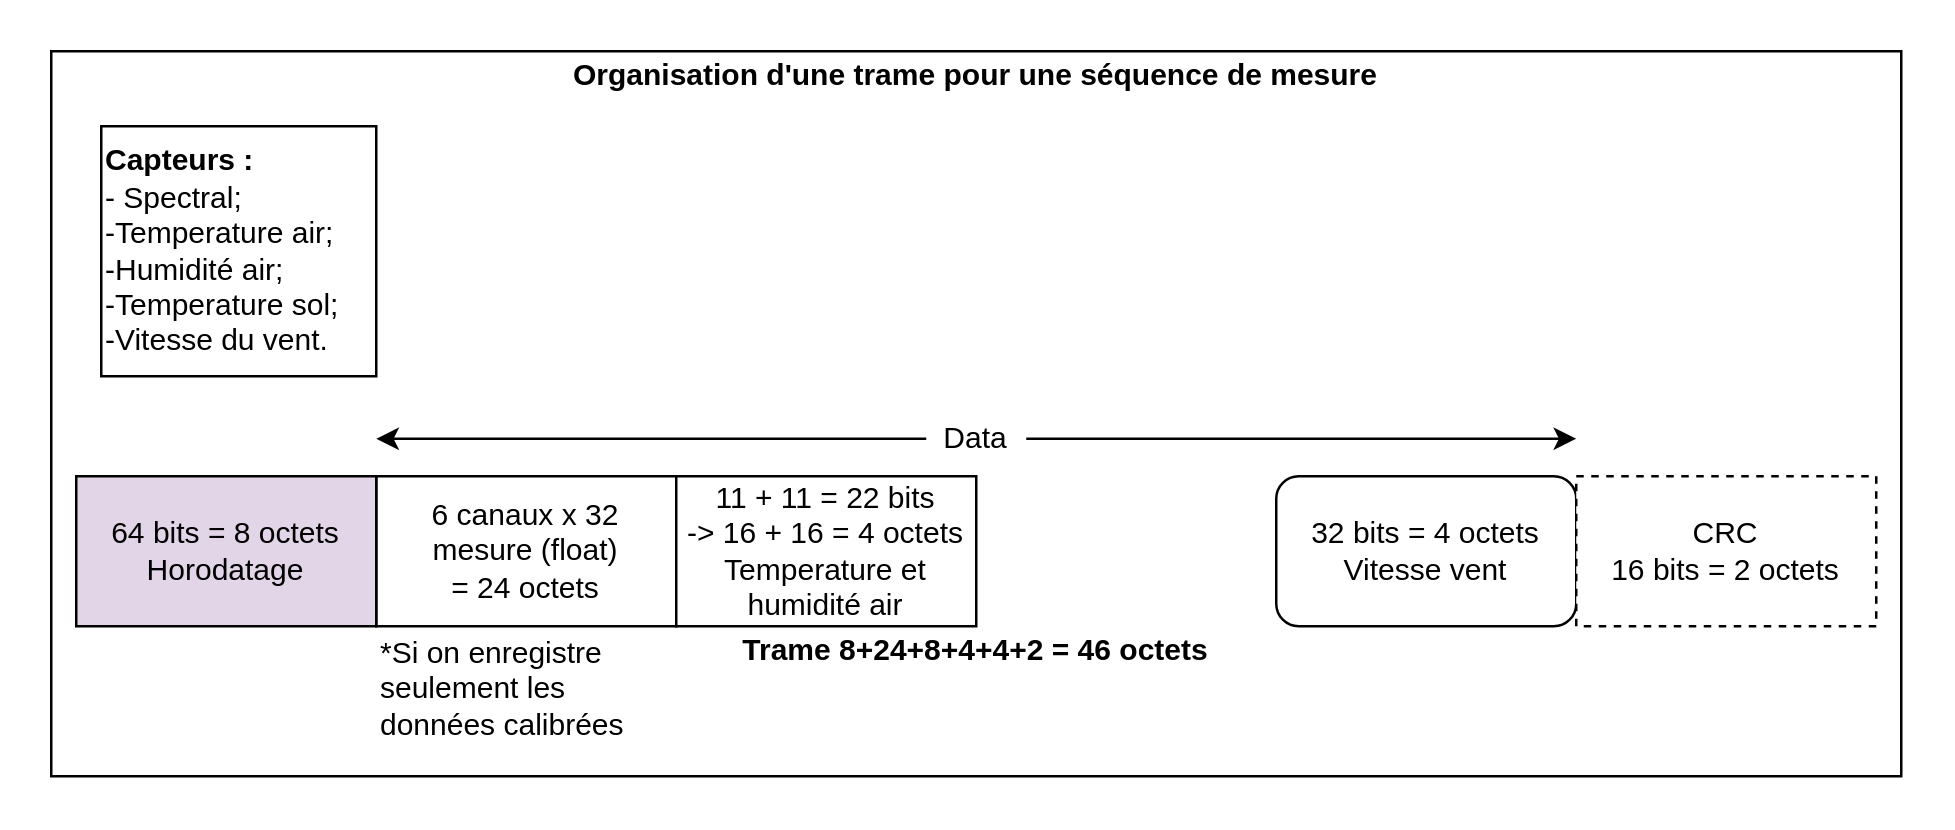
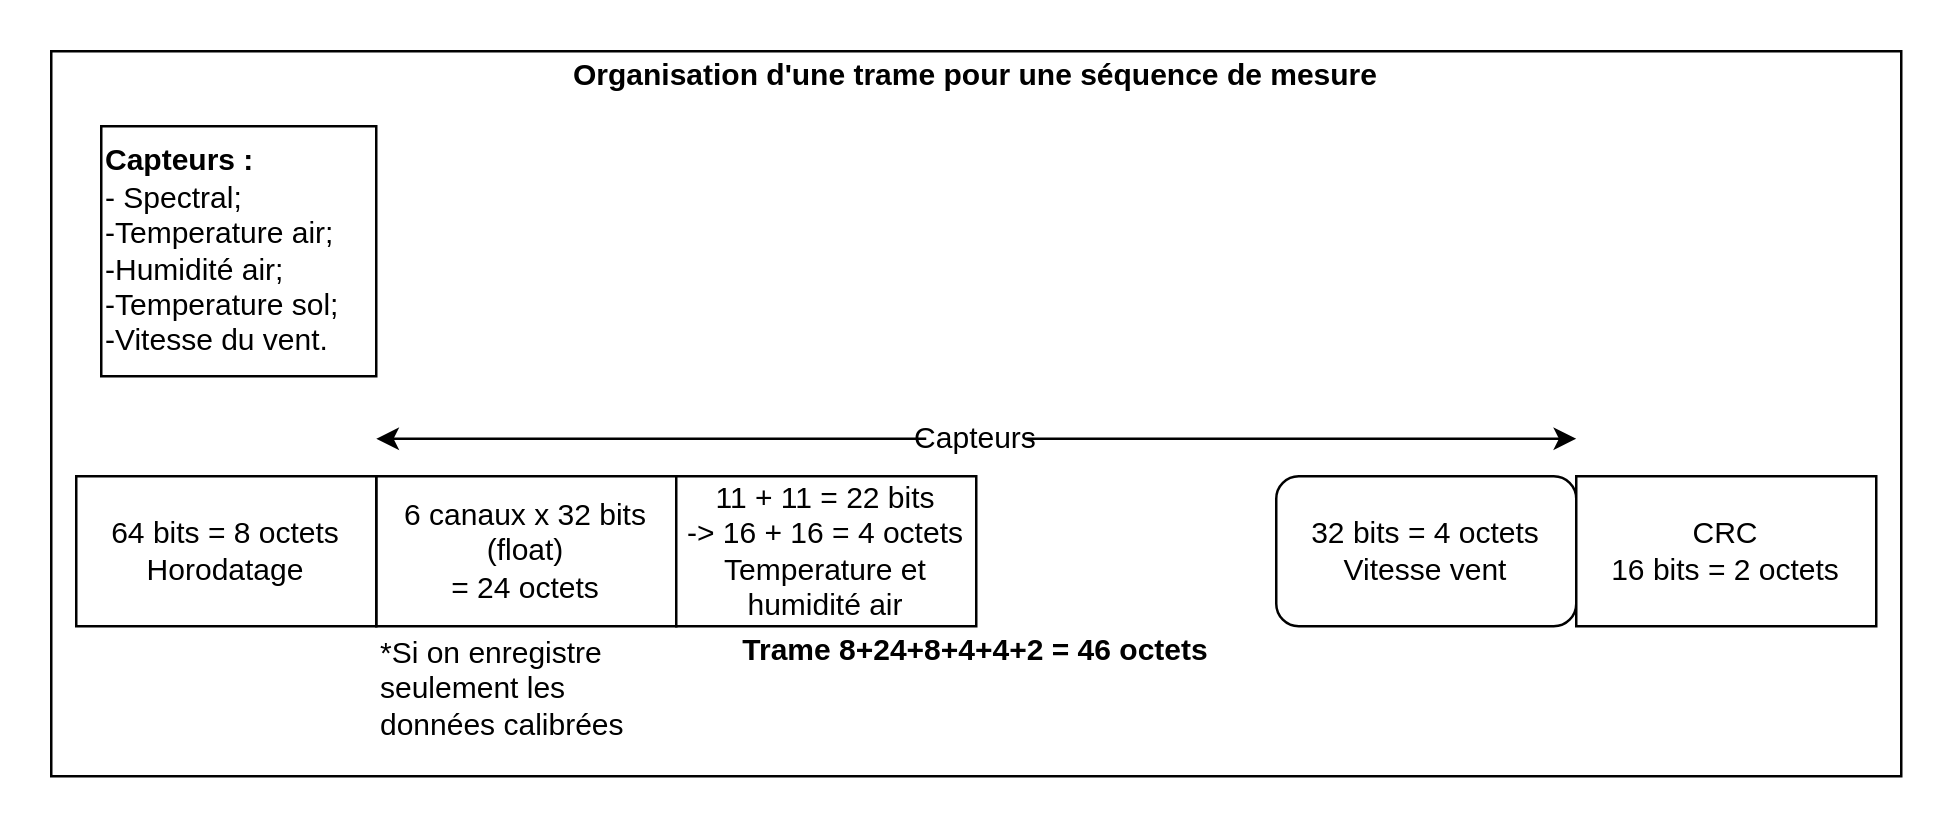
node "Data": label "Data" -> "Capteurs"
node "64 bits = 8 octets Horodatage": fillcolor #e1d5e7 -> #ffffff
node "6 canaux x 32 mesure (float) = 24 octets": label "6 canaux x 32 mesure (float) = 24 octets" -> "6 canaux x 32 bits (float) = 24 octets"
node "CRC 16 bits = 2 octets": style dashed -> solid
